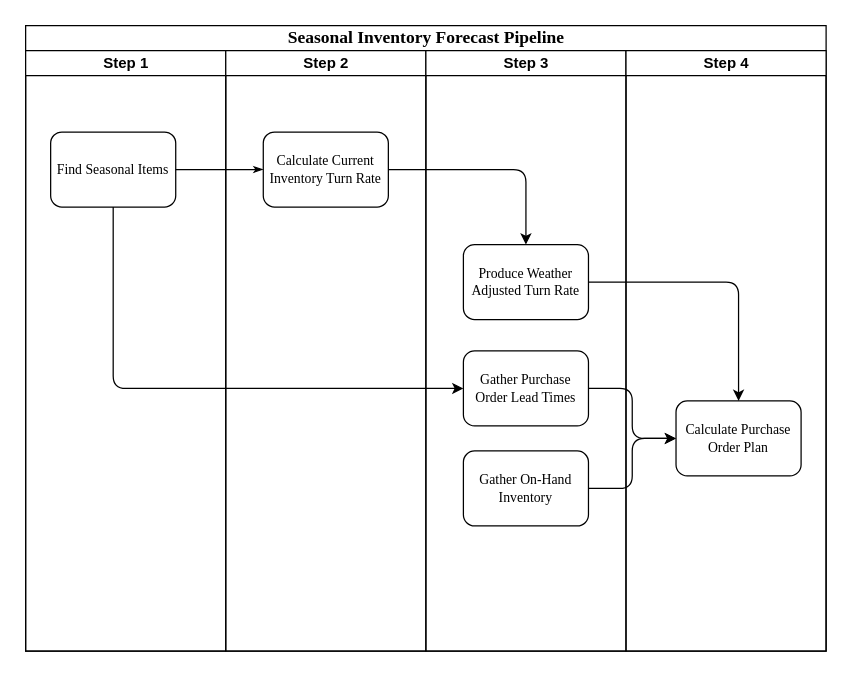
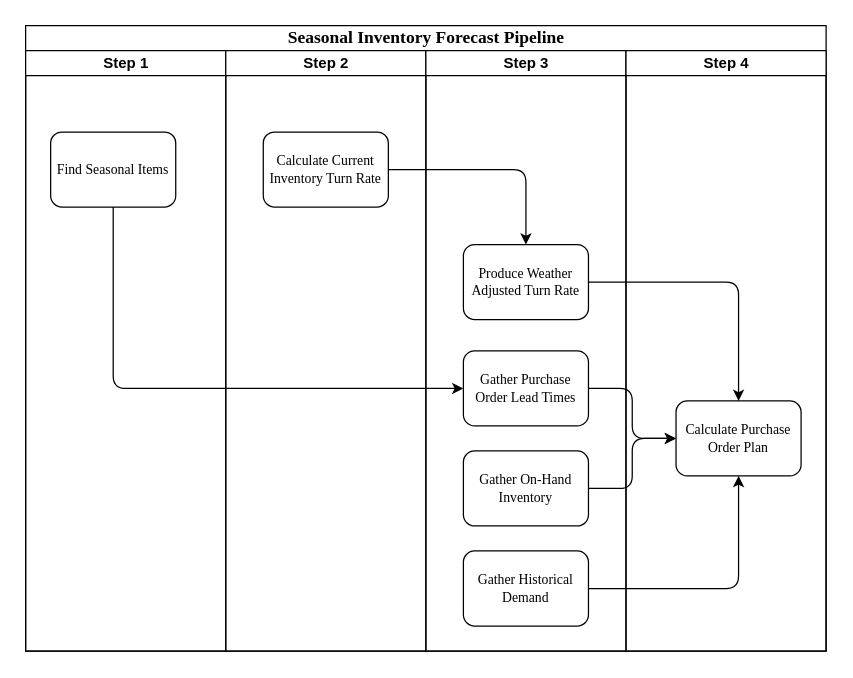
edge "Find Seasonal Items" -> "Calculate Current Inventory Turn Rate": removed
node "Gather Historical Demand": added
edge "Gather Historical Demand" -> "Calculate Purchase Order Plan": added
